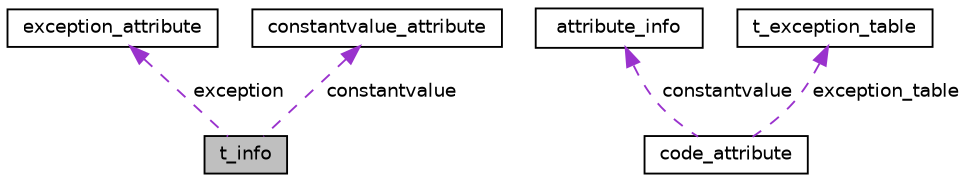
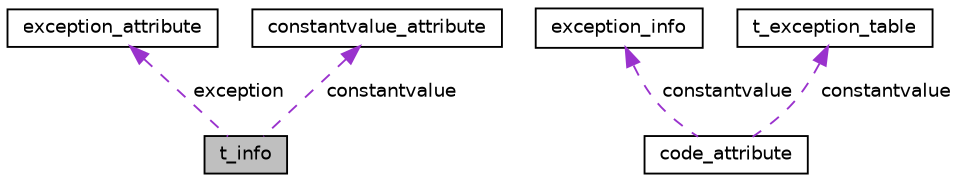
node "attribute_info": label "attribute_info" -> "exception_info"
edge "code_attribute" -> "t_exception_table": label " exception_table" -> " constantvalue"
